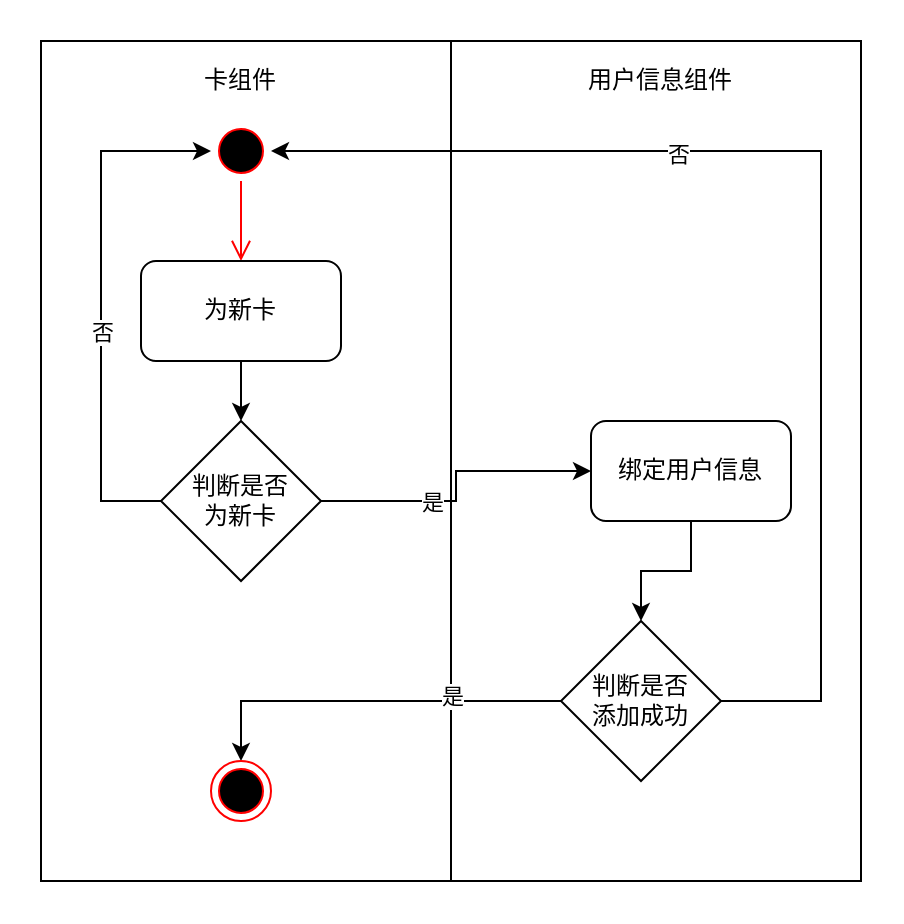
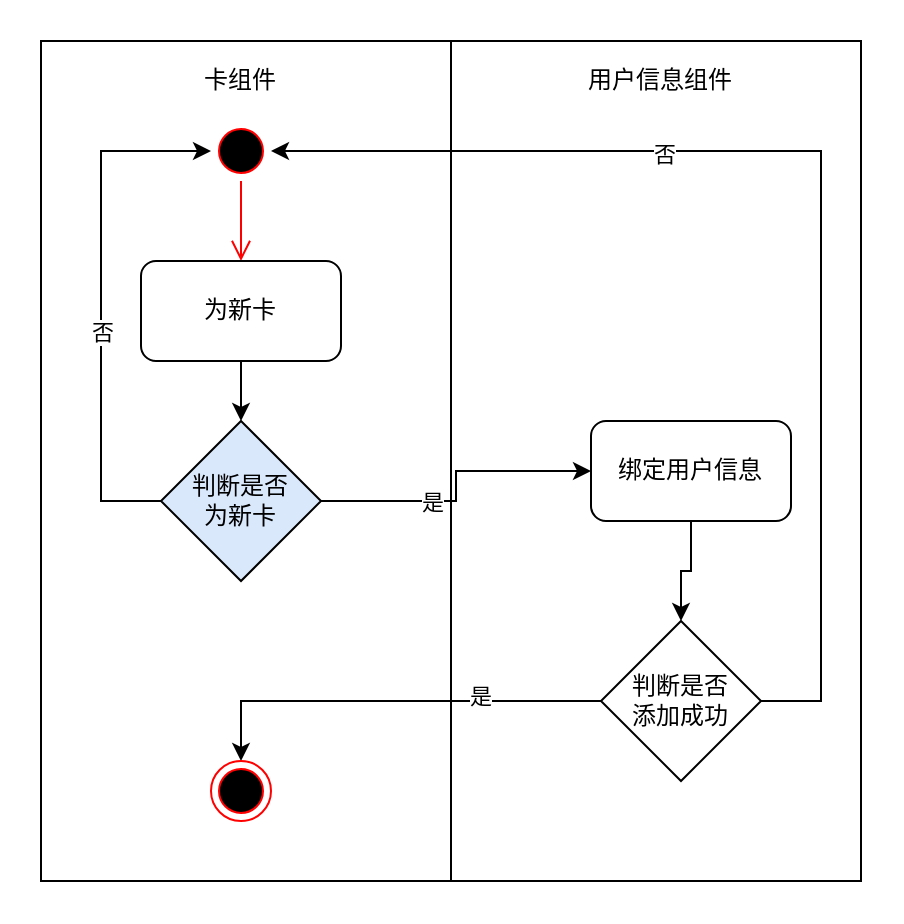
node "判断是否 为新卡": fillcolor #ffffff -> #dae8fc
node "判断是否 添加成功": moved (641, 701) -> (681, 701)
